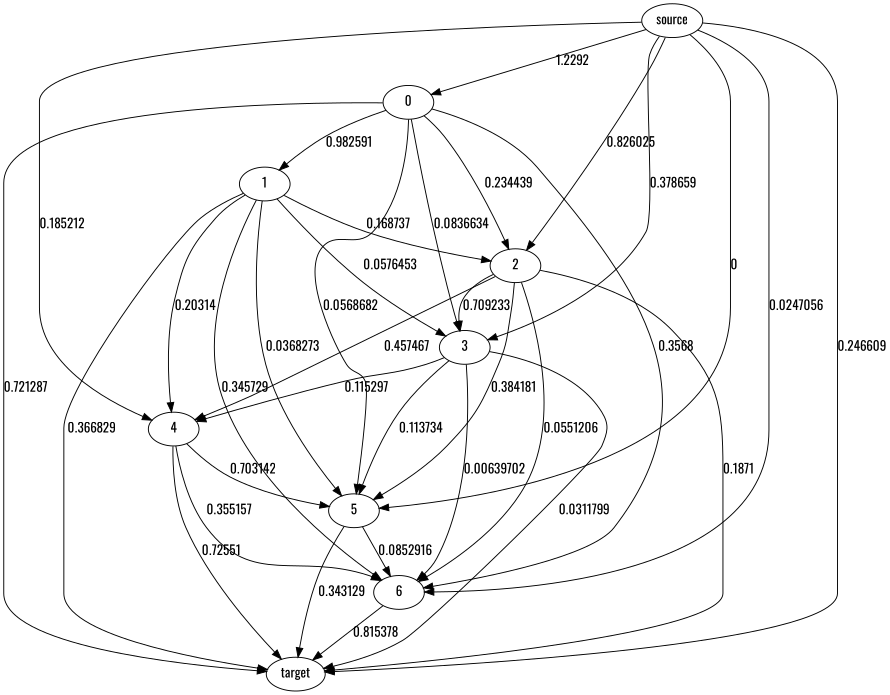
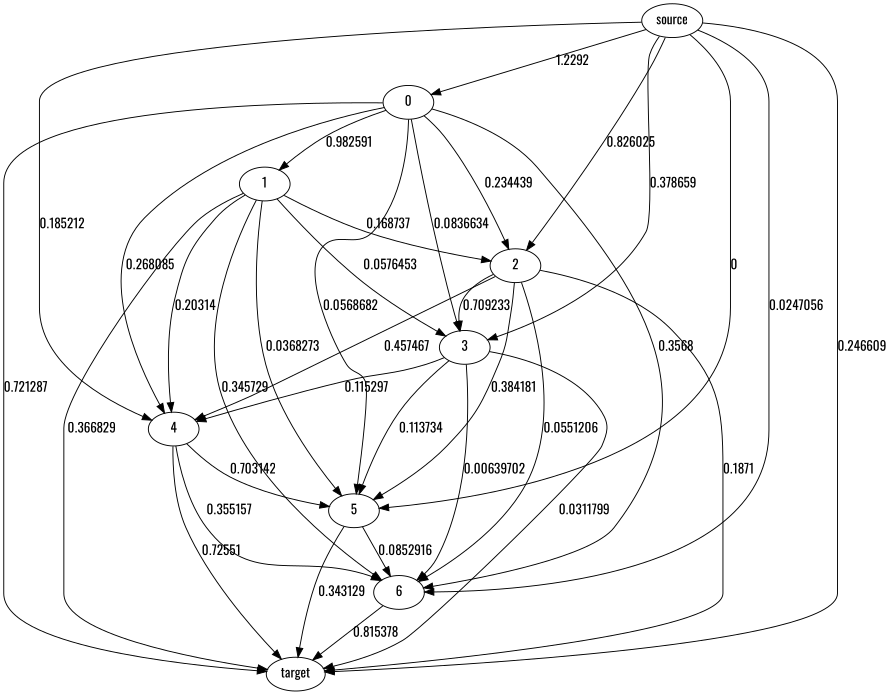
edge "0" -> "4": added, label "0.268085"
